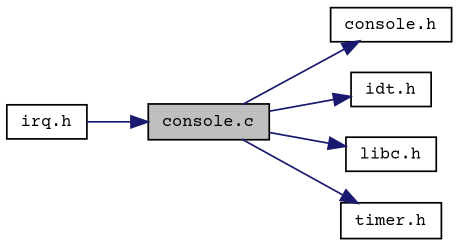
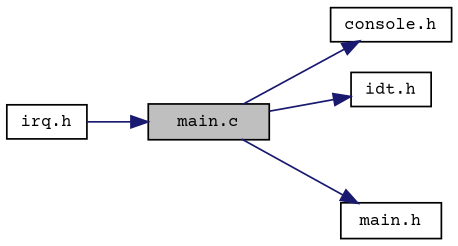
node "console.c": label "console.c" -> "main.c"
node "libc.h": removed
node "timer.h": label "timer.h" -> "main.h"
